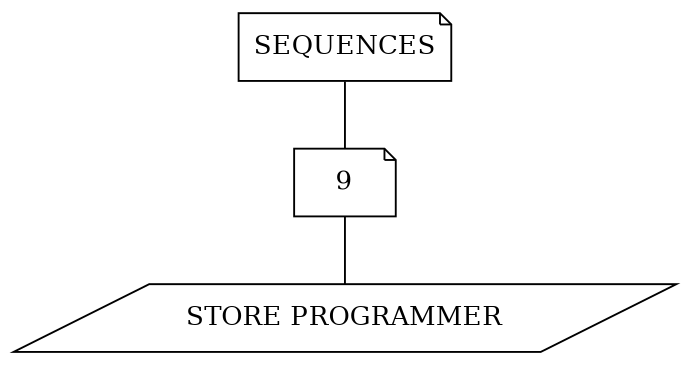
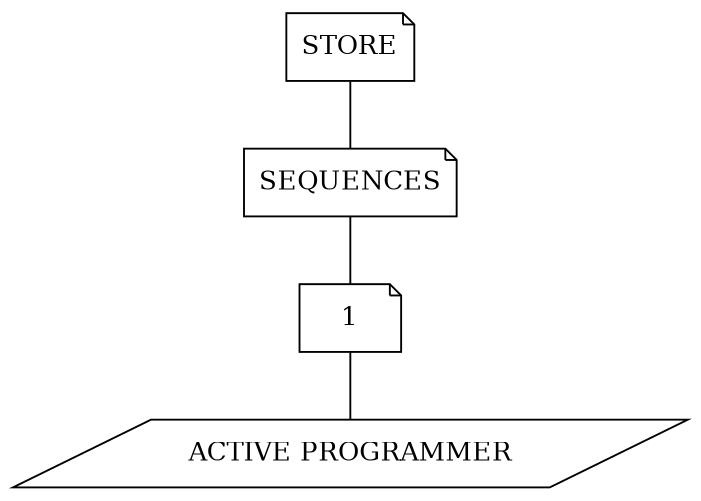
node "STORE": added
node "9": label "9" -> "1"
node "STORE PROGRAMMER": label "STORE PROGRAMMER" -> "ACTIVE PROGRAMMER"
